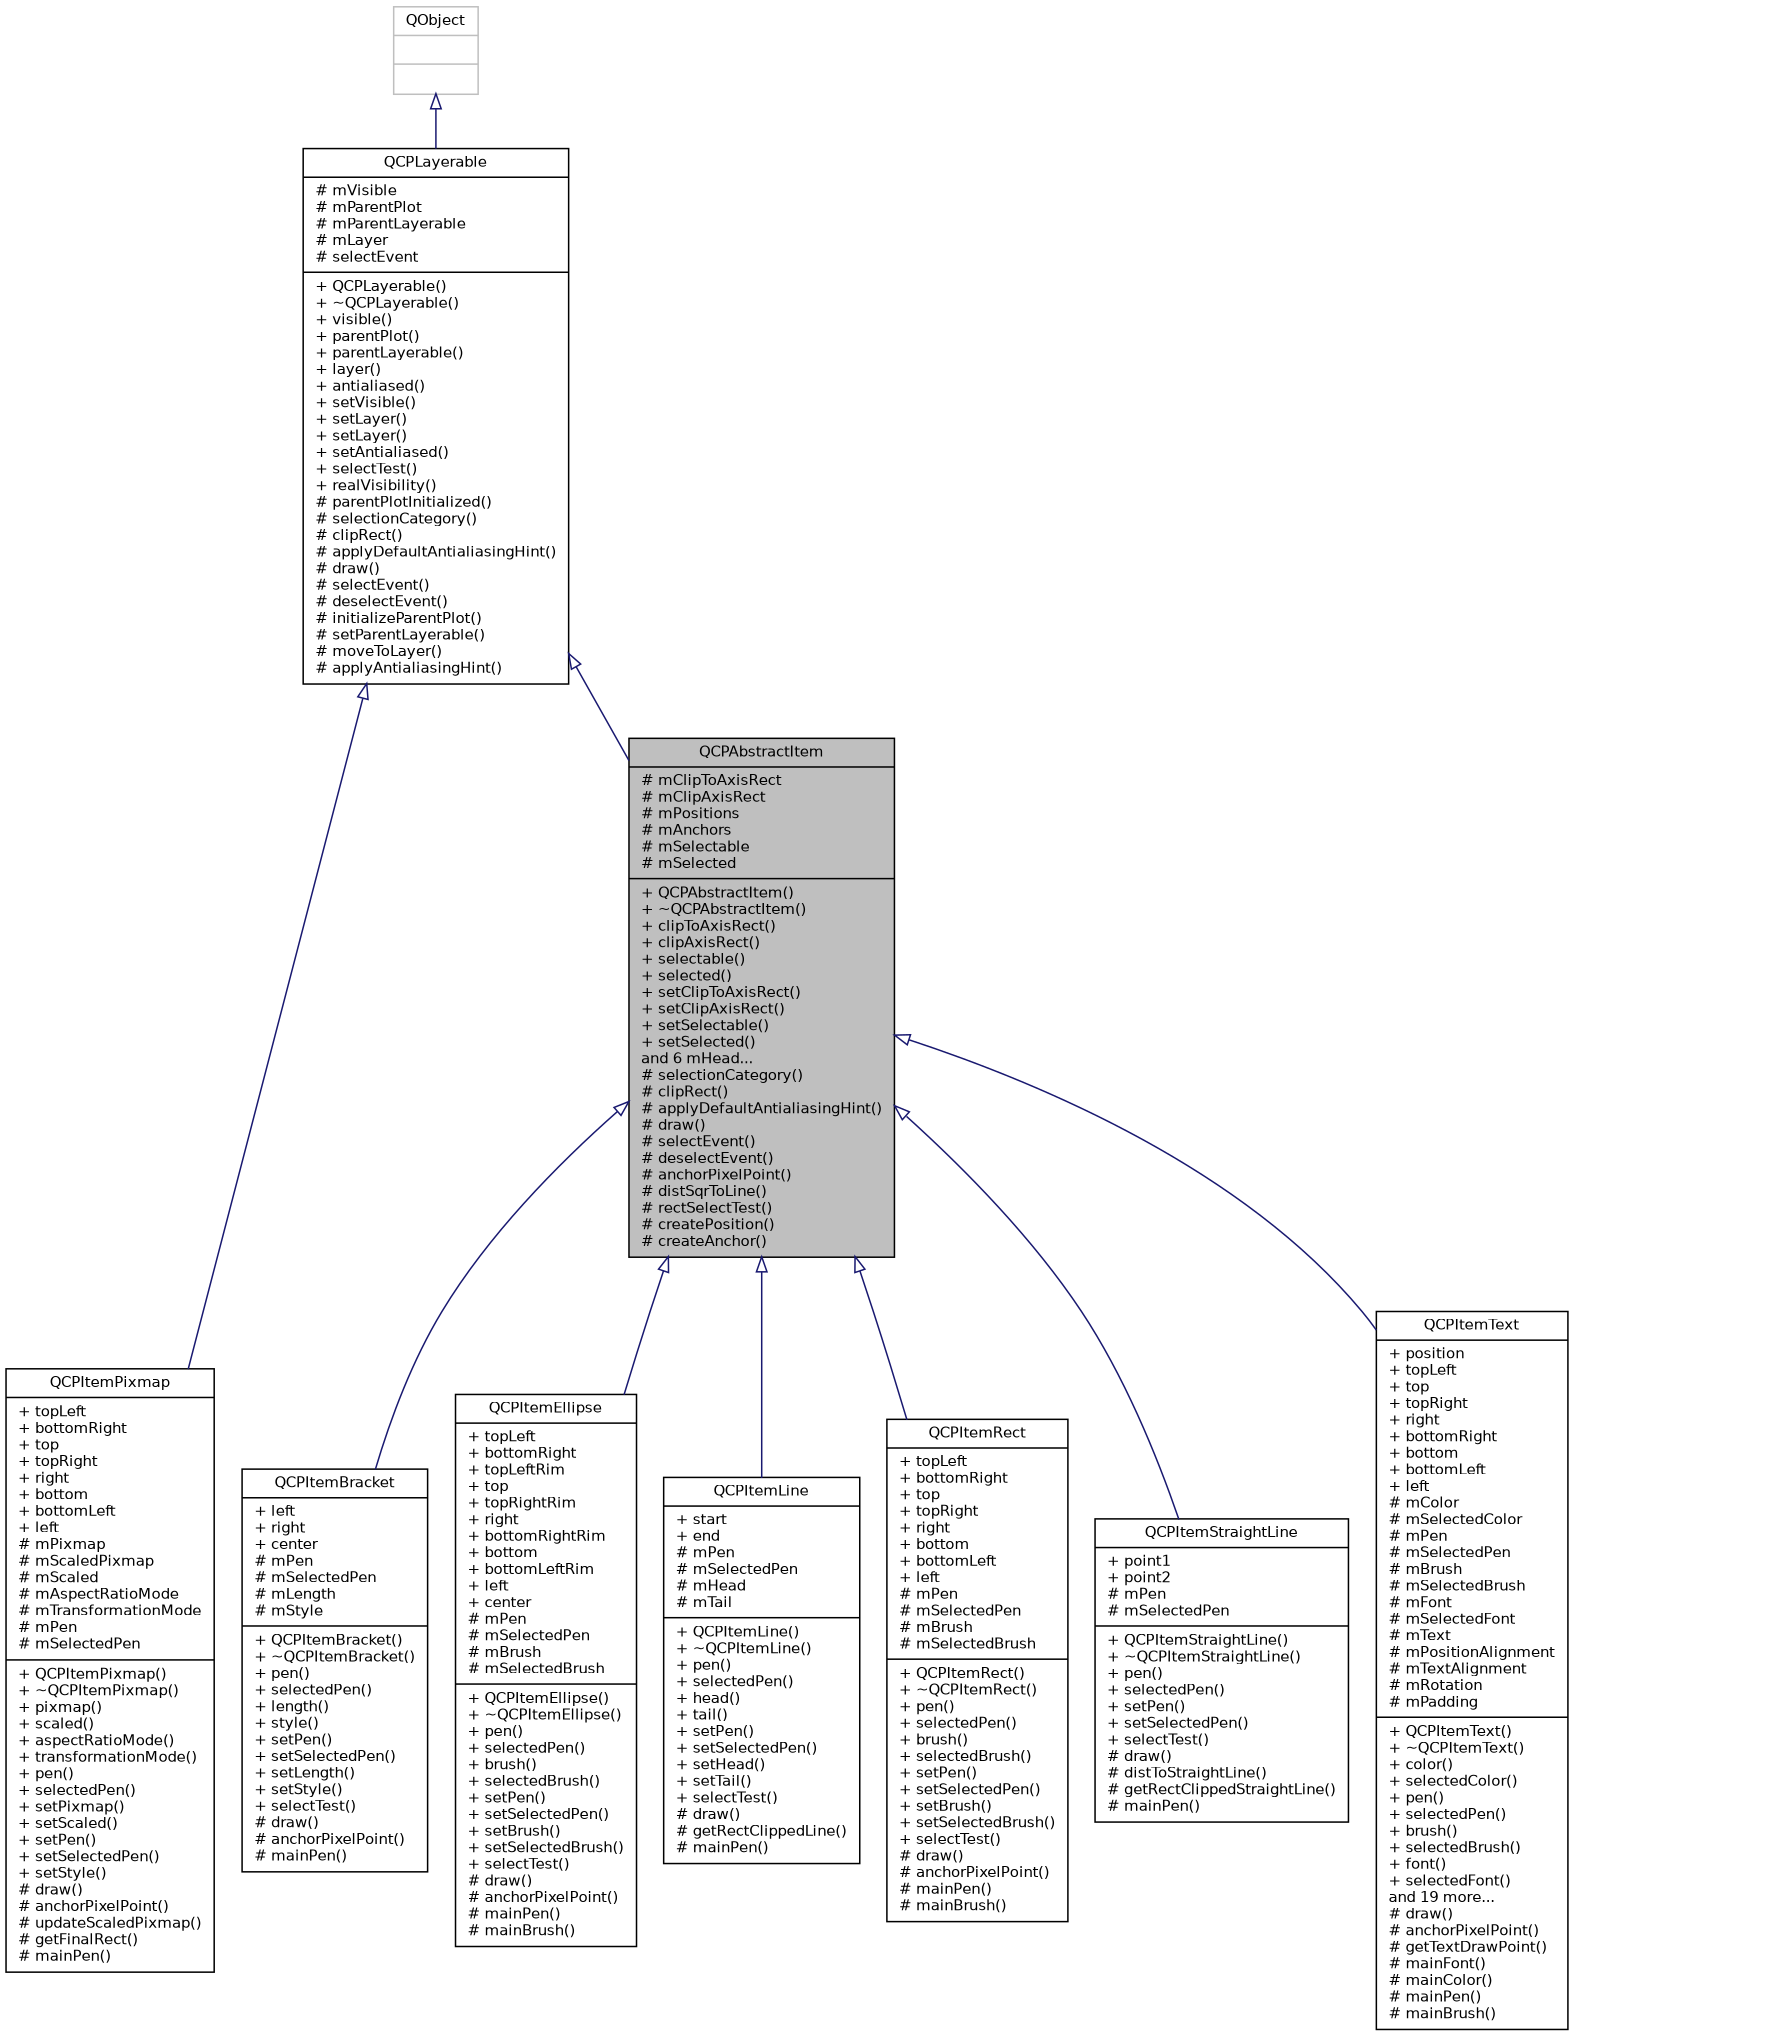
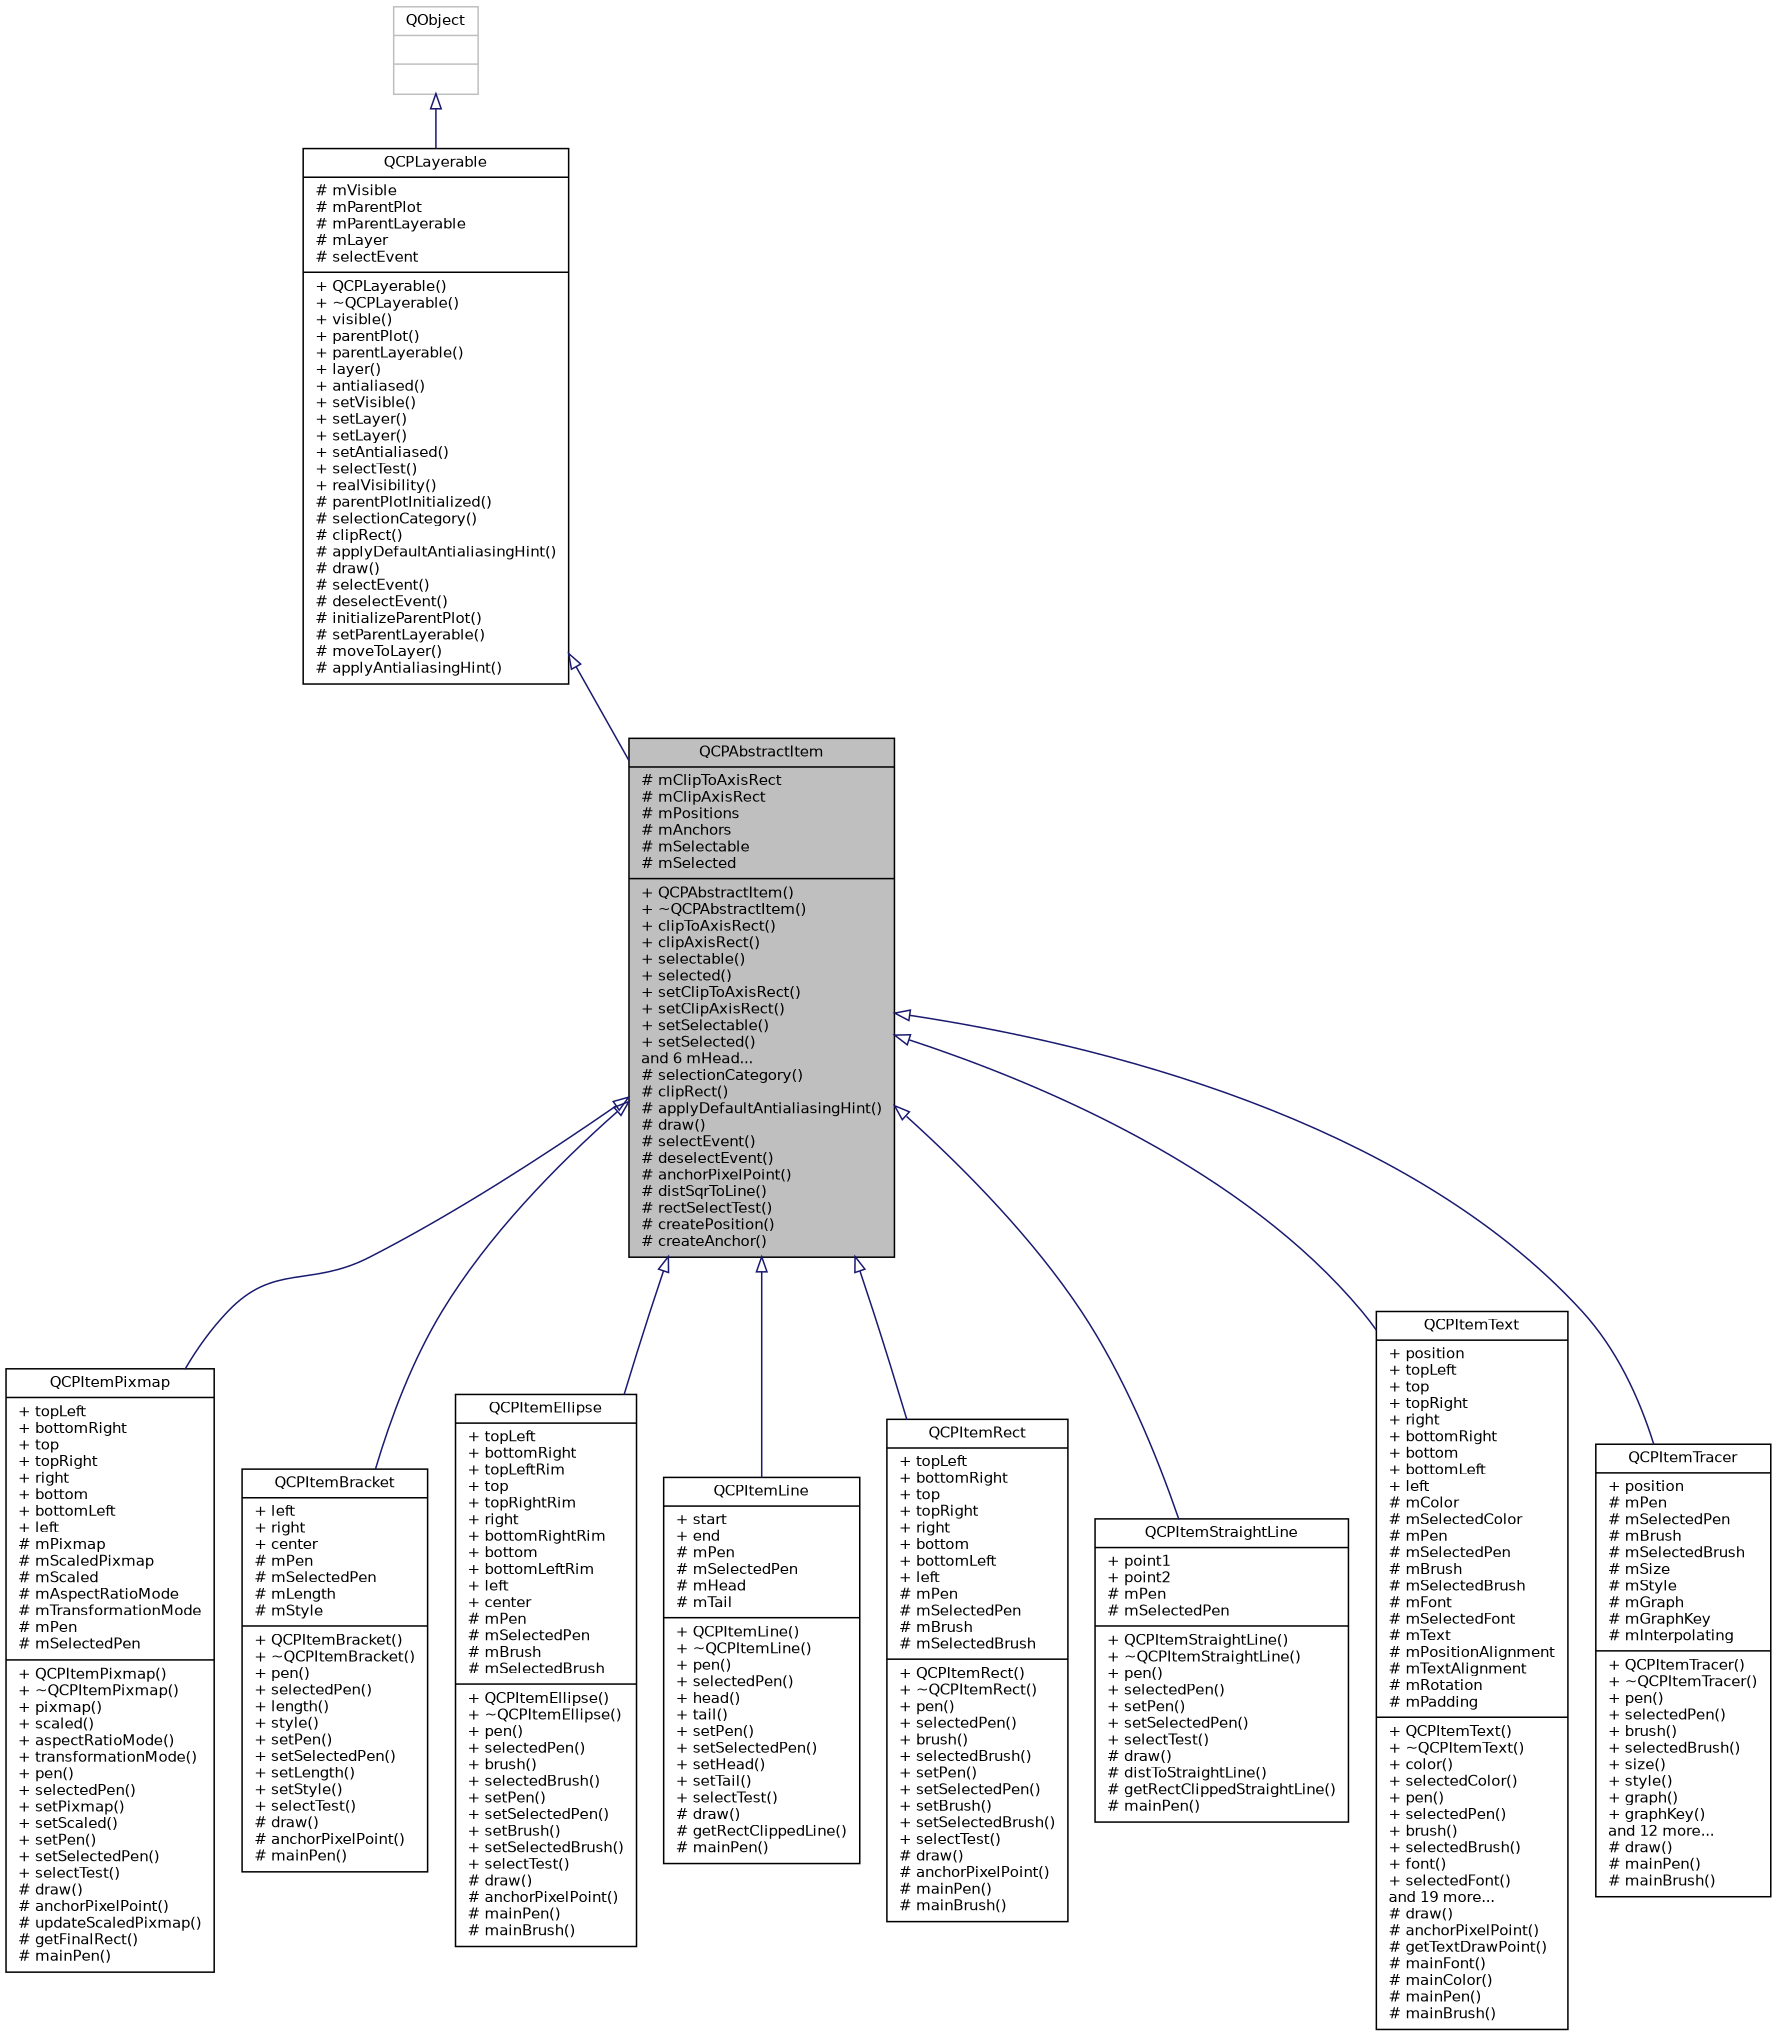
edge "QCPItemPixmap" -> "QCPLayerable": now "QCPItemPixmap" -> "QCPAbstractItem"
node "QCPItemTracer": added
node "QCPItemPixmap": text "+ setStyle()" -> "+ selectTest()"
